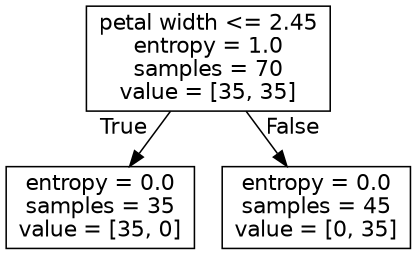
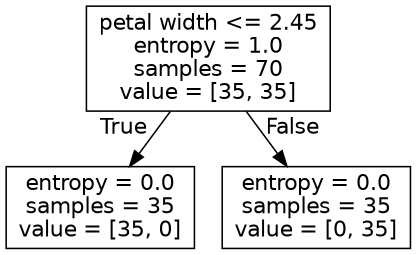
node "entropy = 0.0 samples = 45 value = [0, 35]": label "entropy = 0.0 samples = 45 value = [0, 35]" -> "entropy = 0.0 samples = 35 value = [0, 35]"
